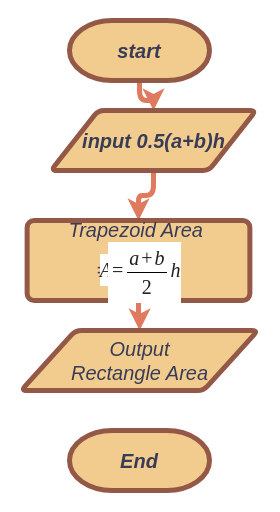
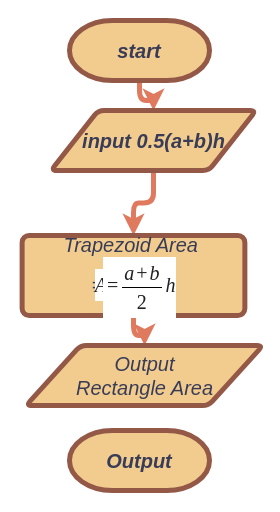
node "Trapezoid Area = A = a + b 2 h": moved (138, 261) -> (133, 276)
node "Output Rectangle Area": moved (140, 361) -> (145, 376)
node "End": label "End" -> "Output"
